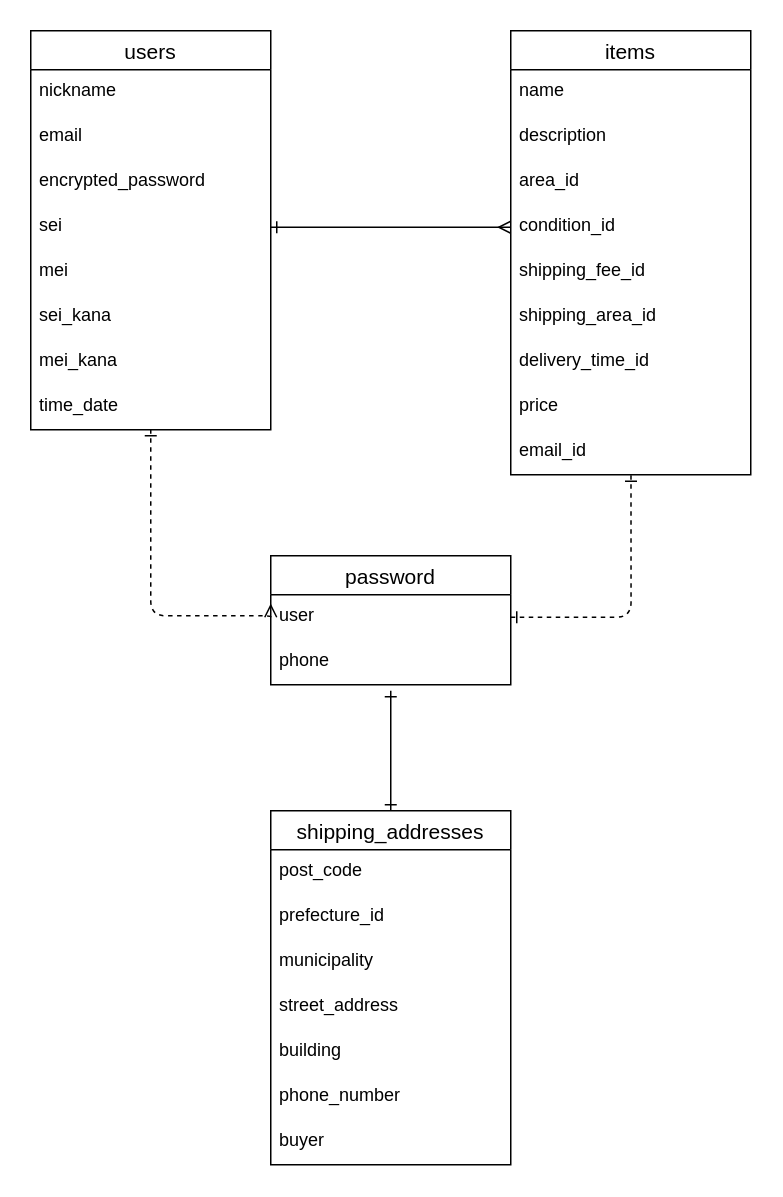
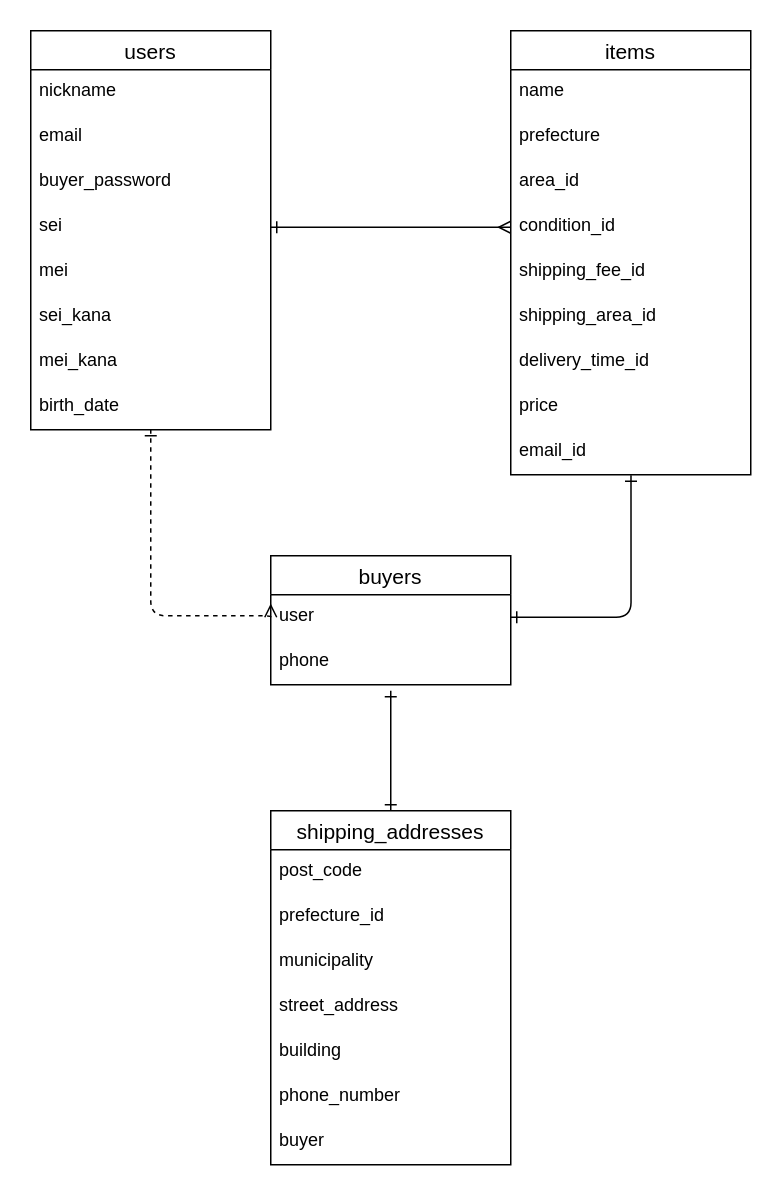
node "description": label "description" -> "prefecture"
node "encrypted_password": label "encrypted_password" -> "buyer_password"
node "time_date": label "time_date" -> "birth_date"
node "password": label "password" -> "buyers"
edge "email_id" -- "user": style dashed -> solid
